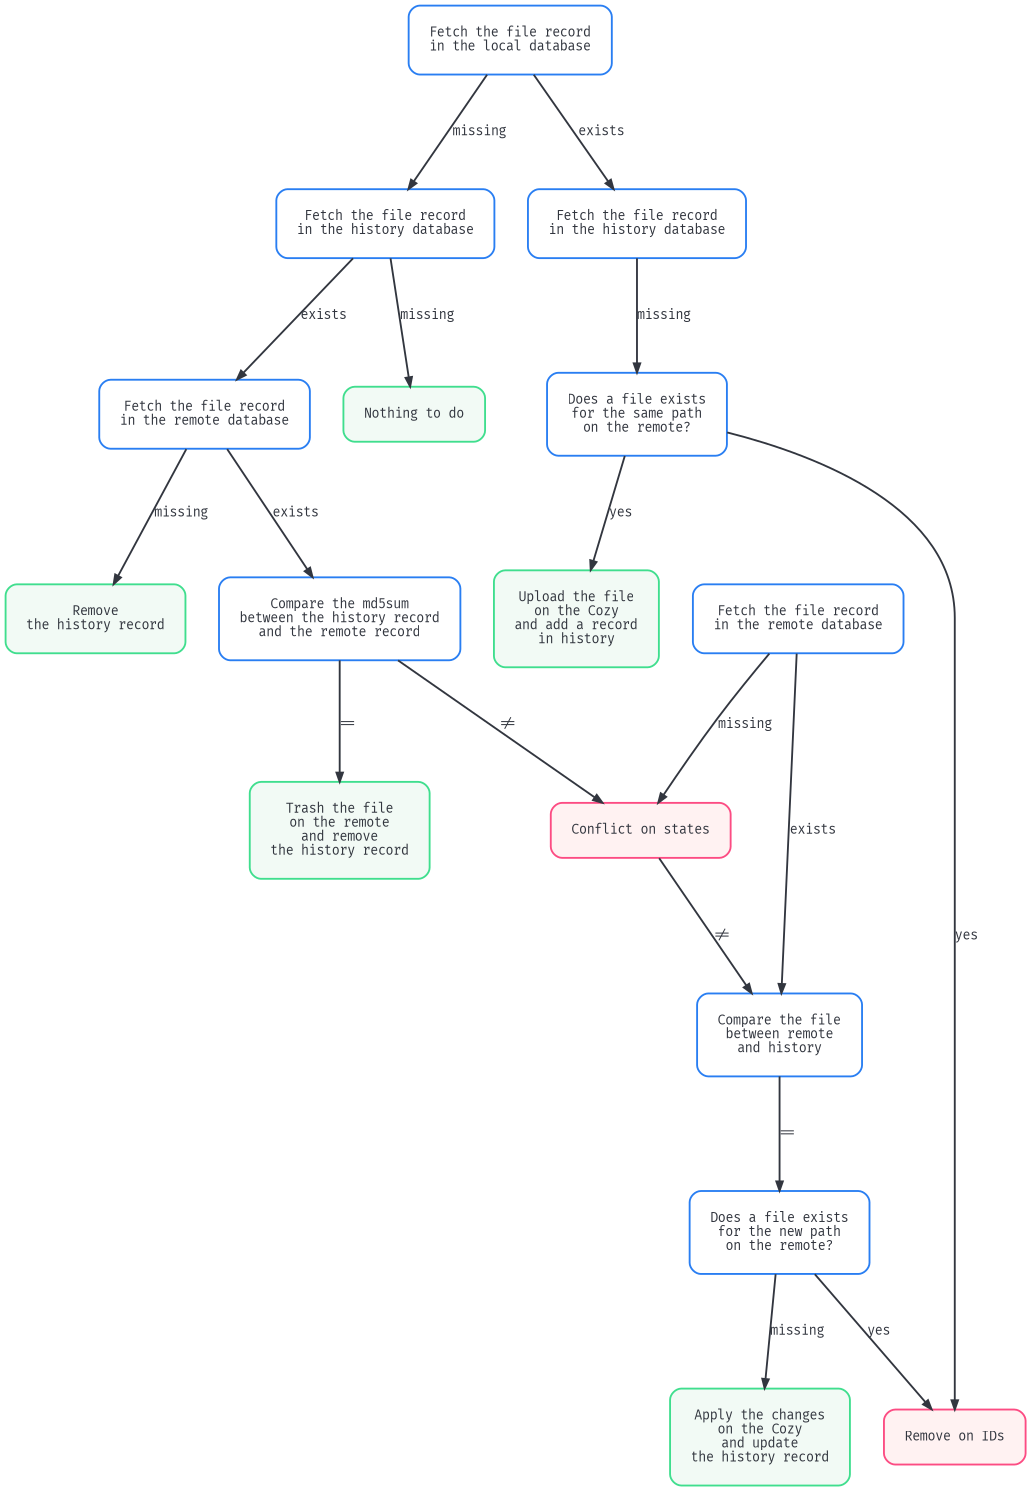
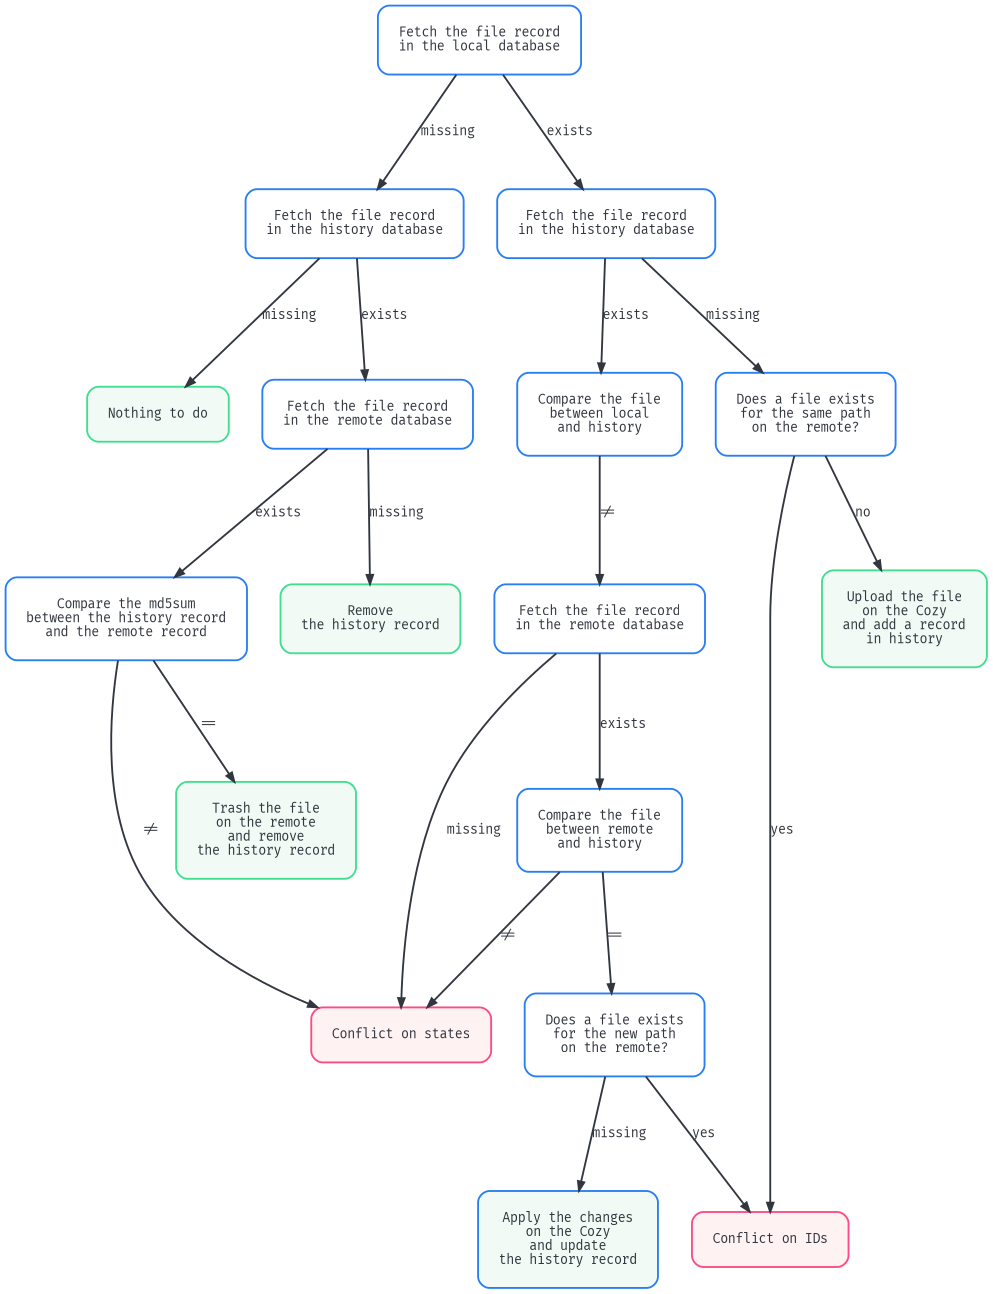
node "Compare the file between local and history": added
edge "Does a file exists for the same path on the remote?" -> "Upload the file on the Cozy and add a record in history": label "yes" -> "no"
edge "Conflict on states" -> "Compare the file between remote and history": reversed
node "Apply the changes on the Cozy and update the history record": color #40de8e -> #297ef2
node "Remove on IDs": label "Remove on IDs" -> "Conflict on IDs"
